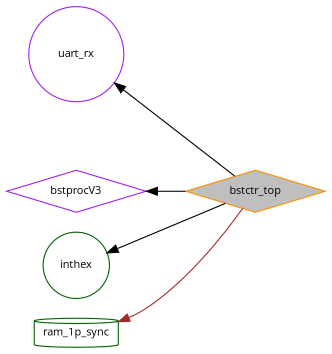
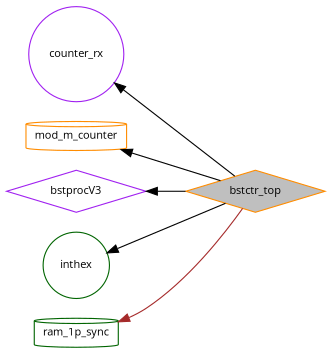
node "uart_rx": label "uart_rx" -> "counter_rx"
node "mod_m_counter": added
